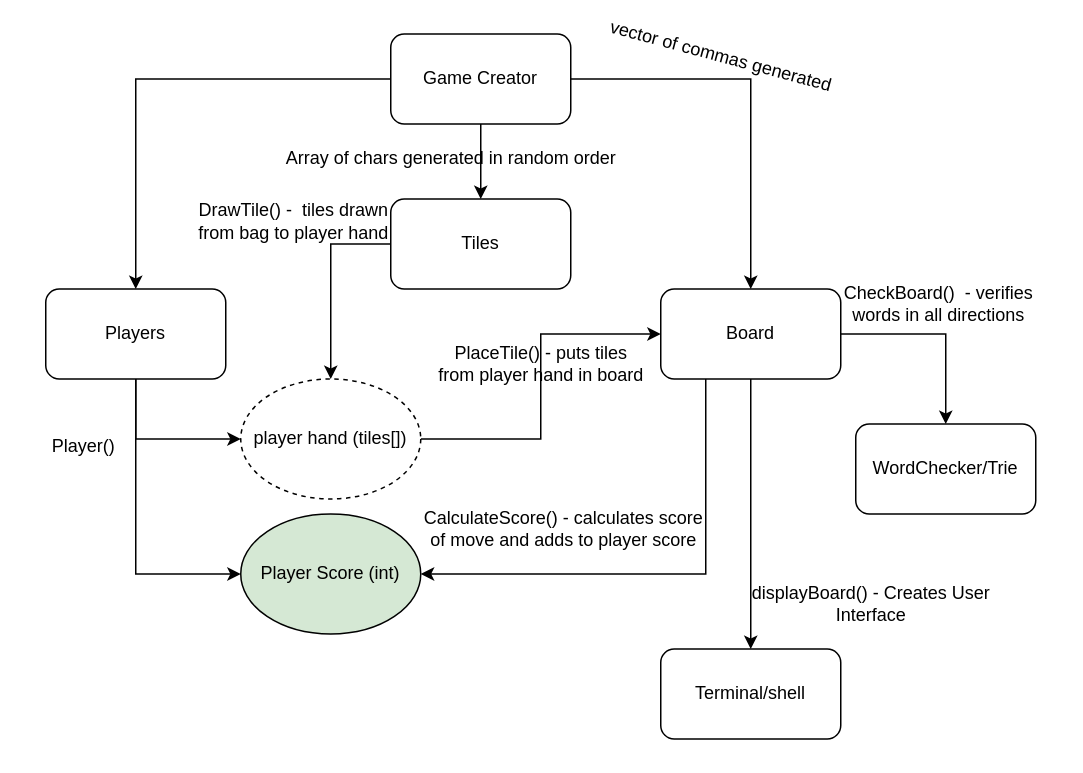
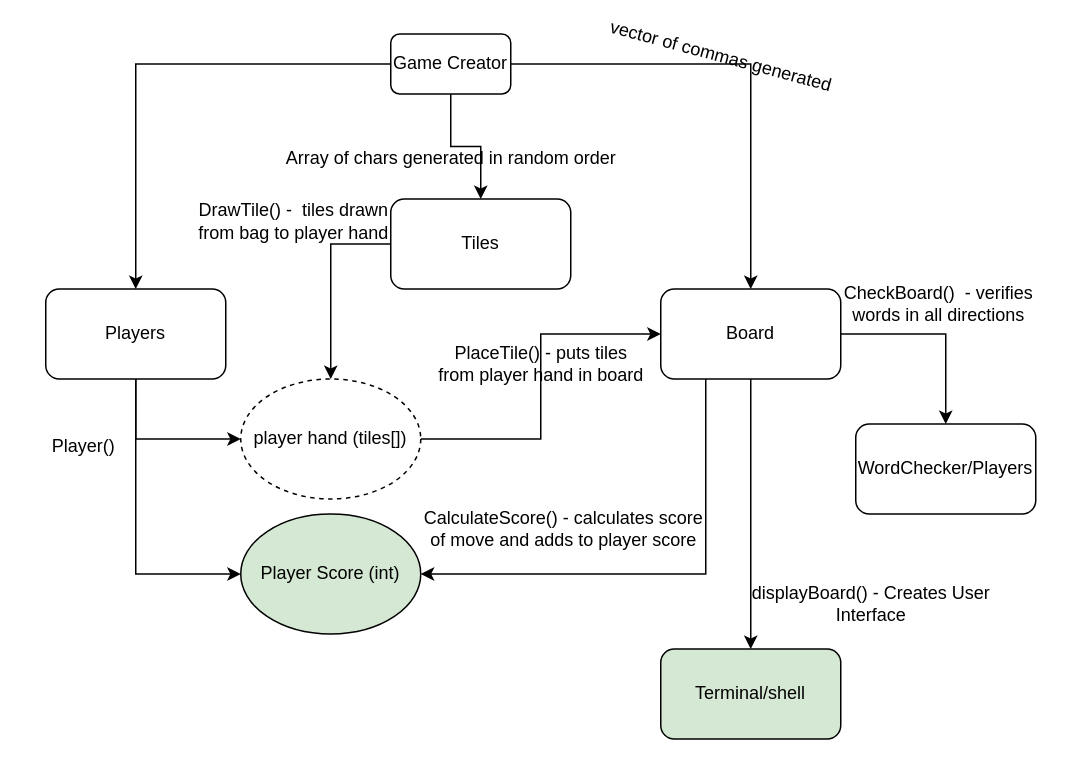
node "Game Creator": size 180x90 -> 120x60
node "WordChecker/Trie": label "WordChecker/Trie" -> "WordChecker/Players"
node "Terminal/shell": fillcolor #ffffff -> #d5e8d4
